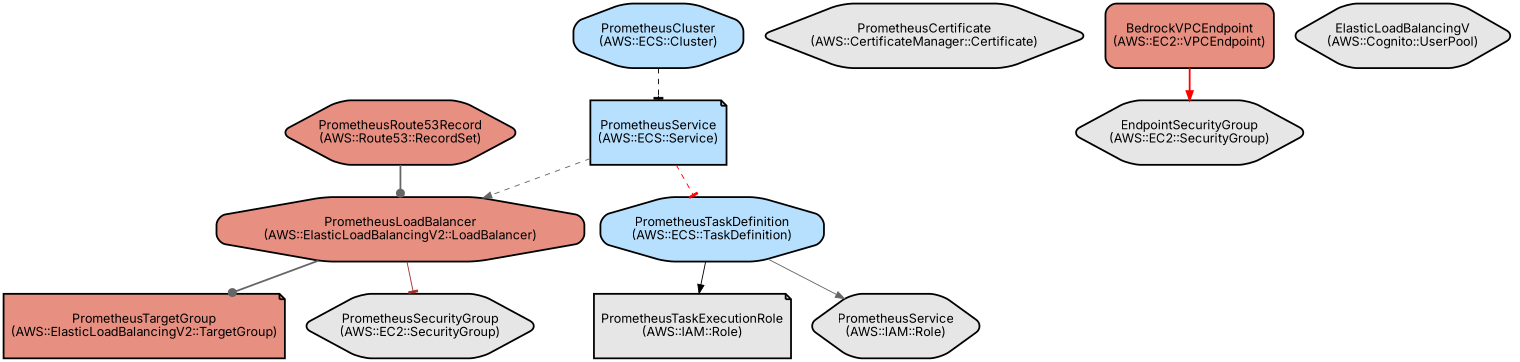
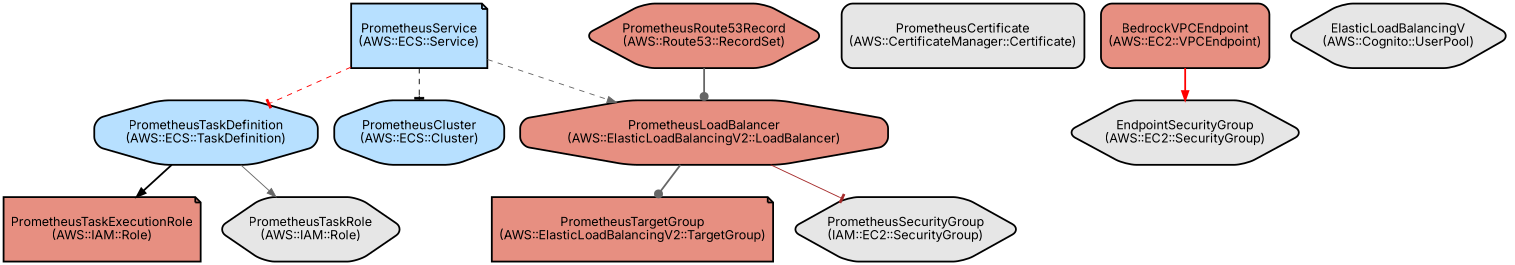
node "PrometheusCertificate (AWS::CertificateManager::Certificate)": shape hexagon -> box
edge "PrometheusCluster (AWS::ECS::Cluster)" -> "PrometheusService (AWS::ECS::Service)": reversed
edge "PrometheusTaskDefinition (AWS::ECS::TaskDefinition)" -> "PrometheusTaskExecutionRole (AWS::IAM::Role)": style solid -> bold
node "PrometheusSecurityGroup (AWS::EC2::SecurityGroup)": label "PrometheusSecurityGroup (AWS::EC2::SecurityGroup)" -> "PrometheusSecurityGroup (IAM::EC2::SecurityGroup)"
node "PrometheusTaskExecutionRole (AWS::IAM::Role)": fillcolor #e6e6e6 -> #e78f81
node "PrometheusService (AWS::IAM::Role)": label "PrometheusService (AWS::IAM::Role)" -> "PrometheusTaskRole (AWS::IAM::Role)"
